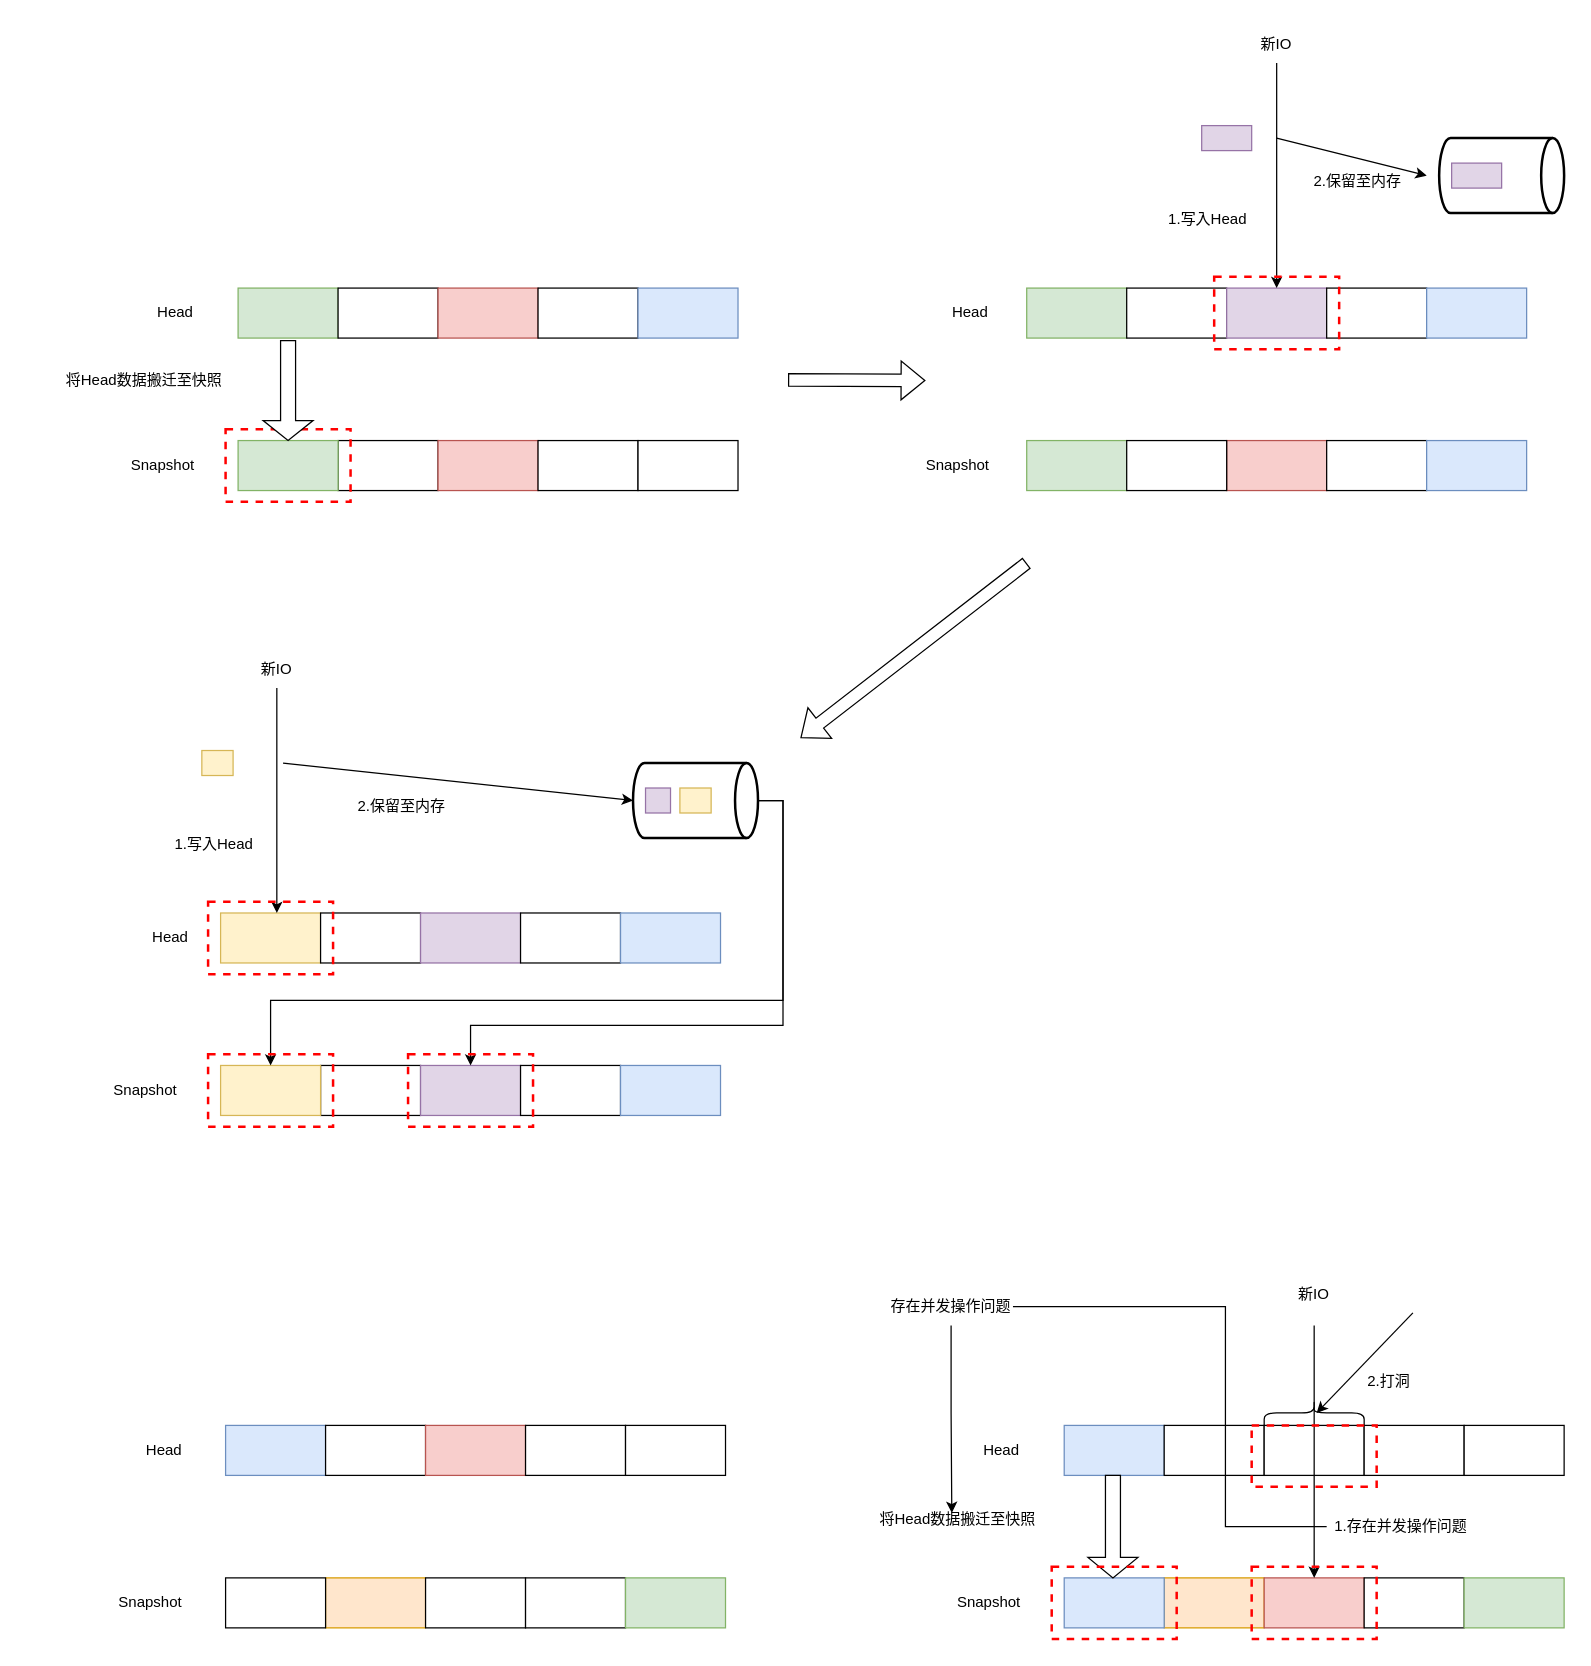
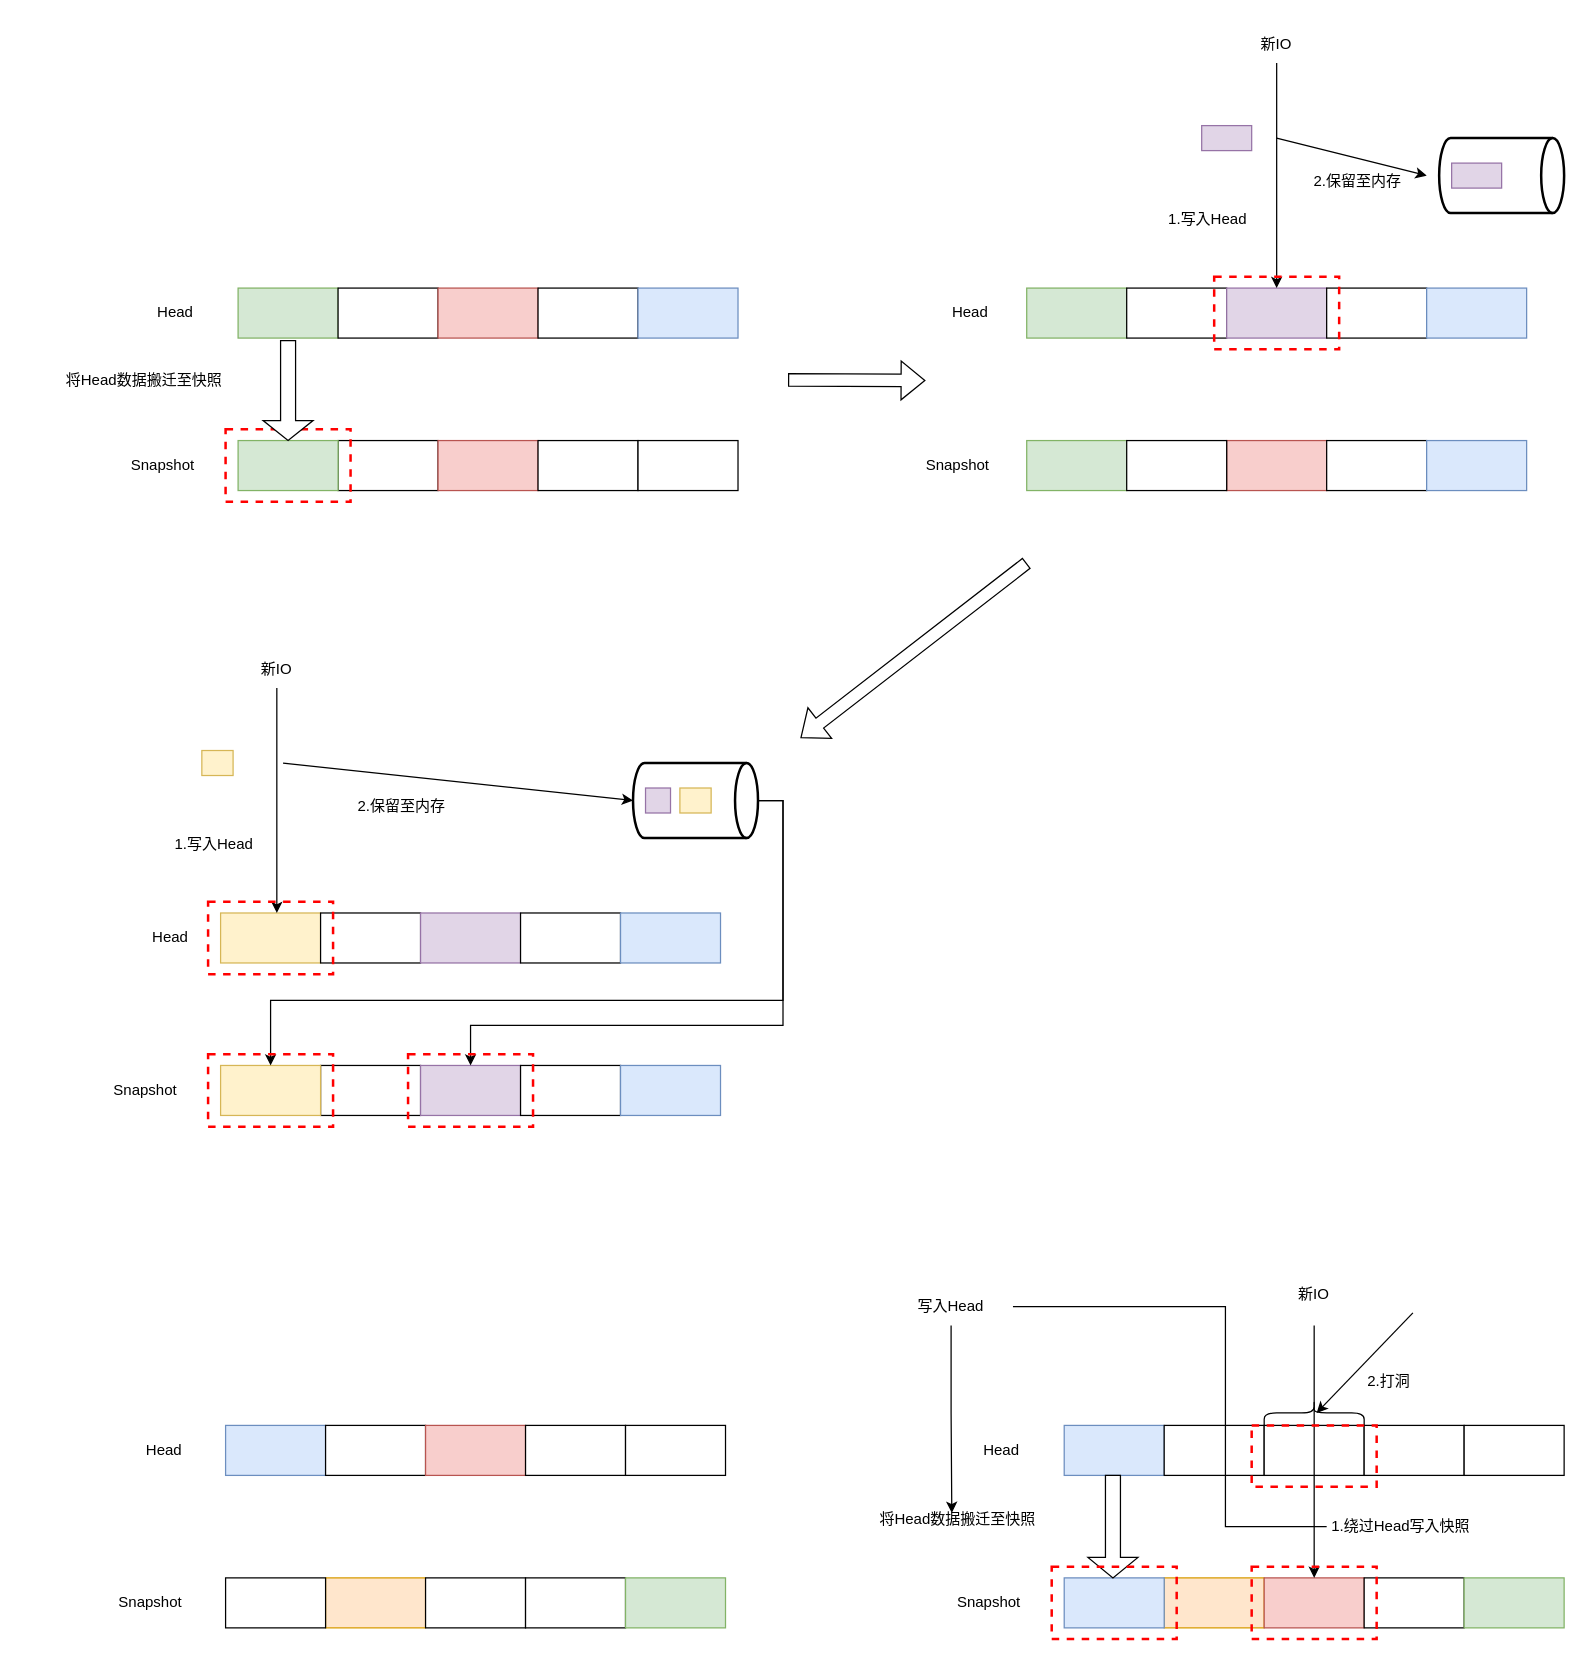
node "存在并发操作问题": label "存在并发操作问题" -> "写入Head"
node "1.存在并发操作问题": label "1.存在并发操作问题" -> "1.绕过Head写入快照"
